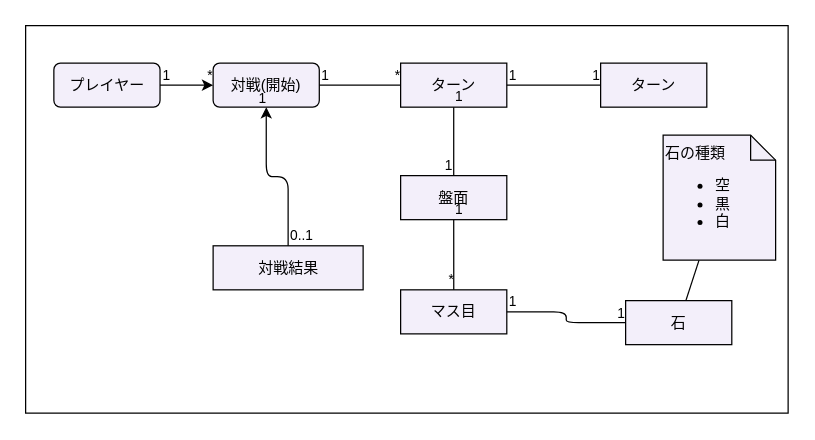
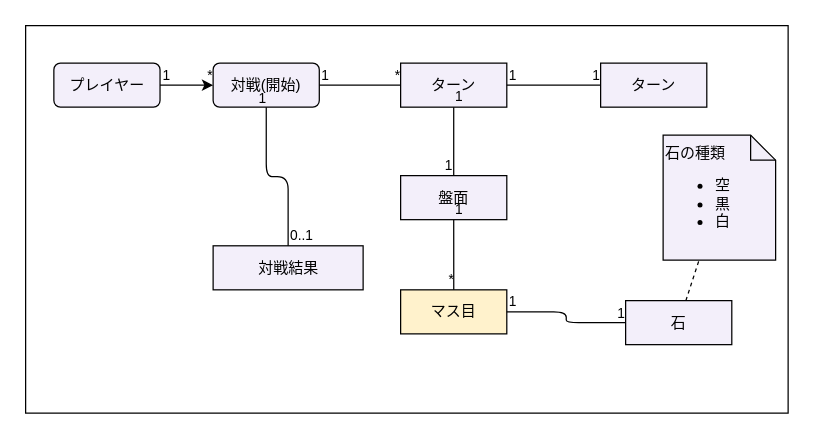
edge "対戦結果" -> "対戦(開始)": arrowhead classic -> none
edge "石の種類 空 黒 白" -- "石": style solid -> dashed
node "マス目": fillcolor #f3effa -> #fff2cc
